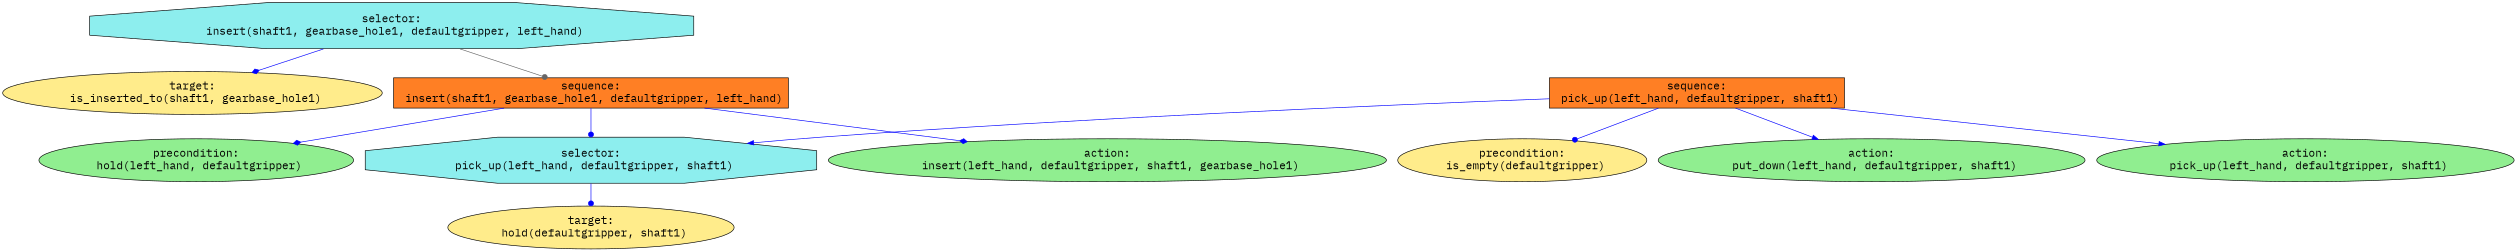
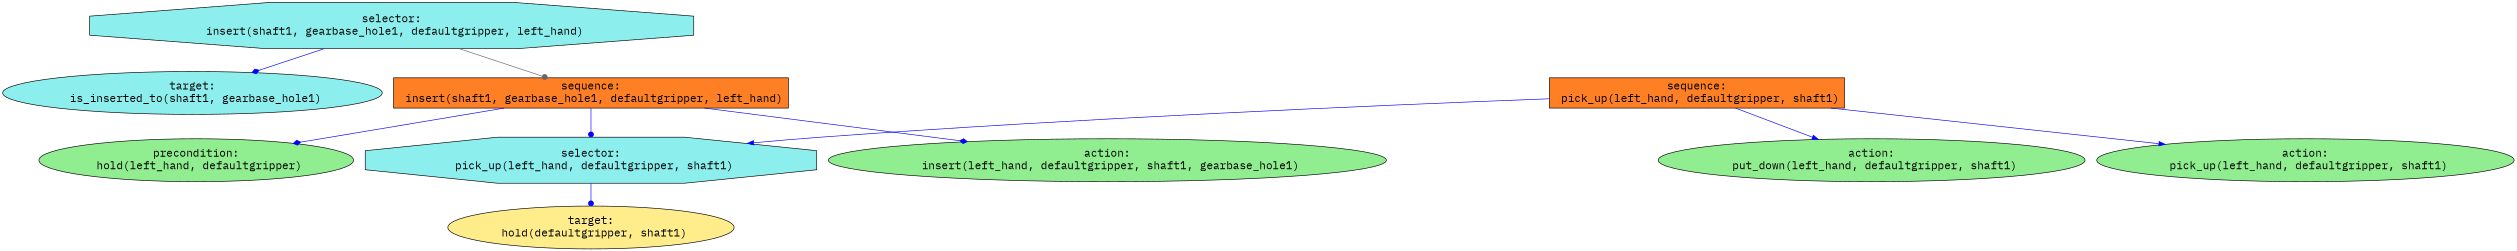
node "target: is_inserted_to(shaft1, gearbase_hole1)": fillcolor lightgoldenrod1 -> darkslategray2
node "precondition: is_empty(defaultgripper)": removed
